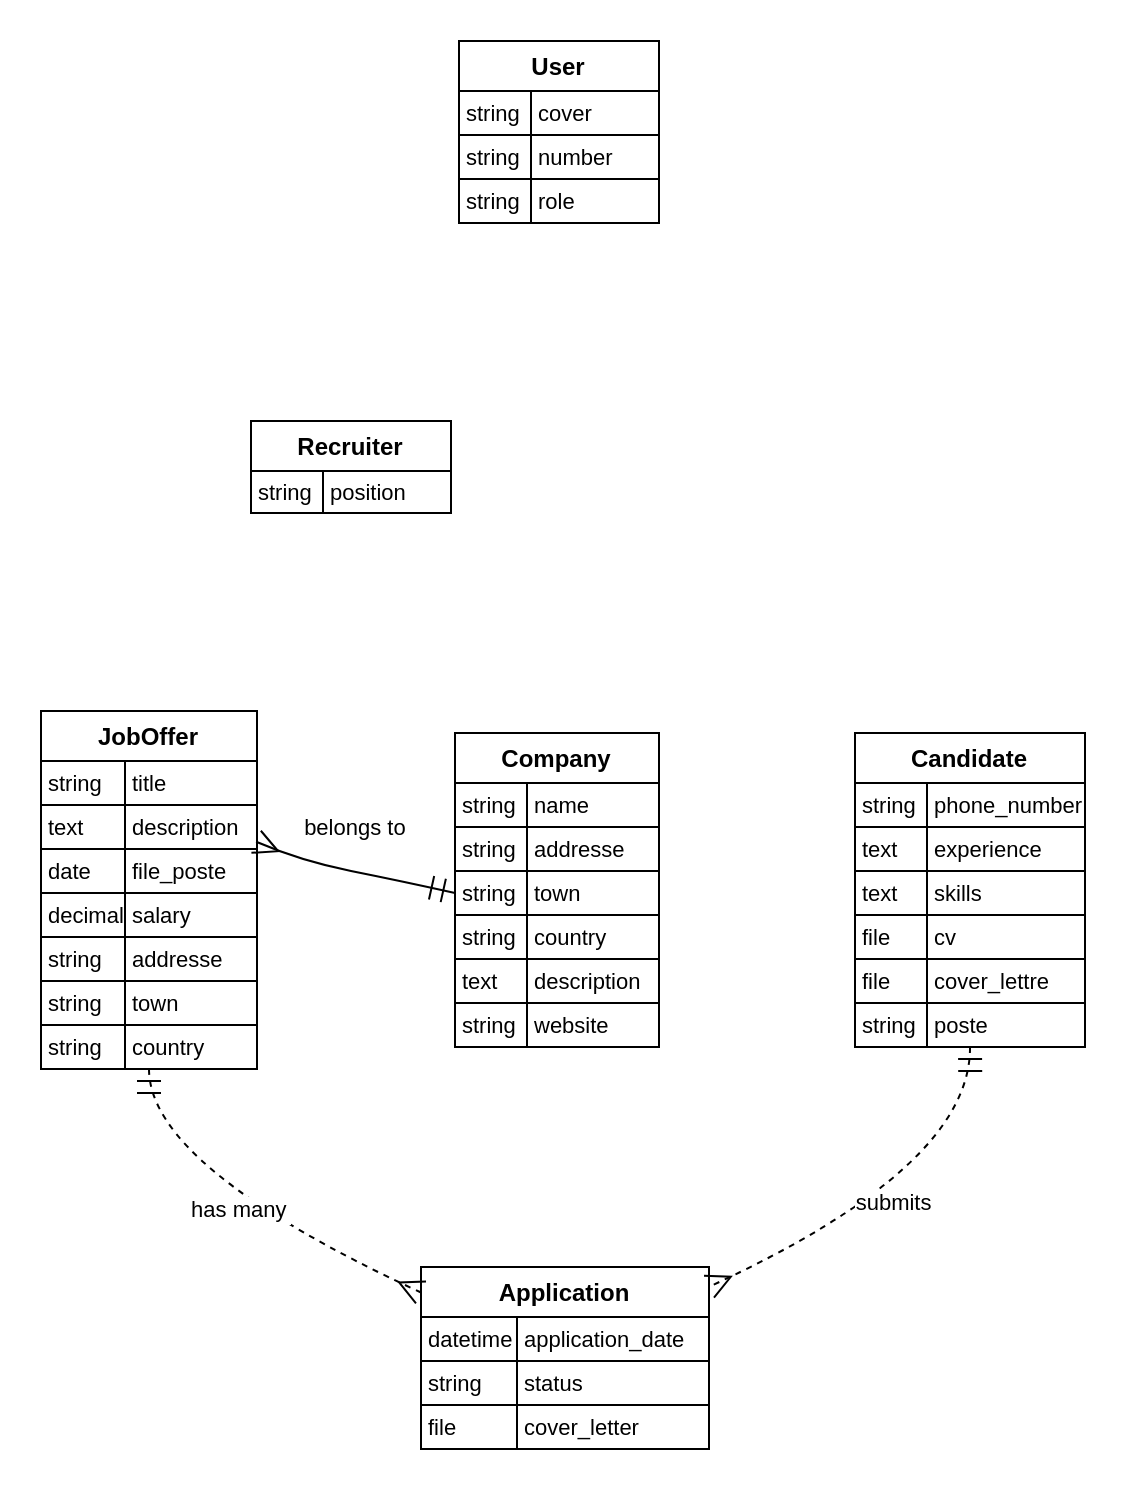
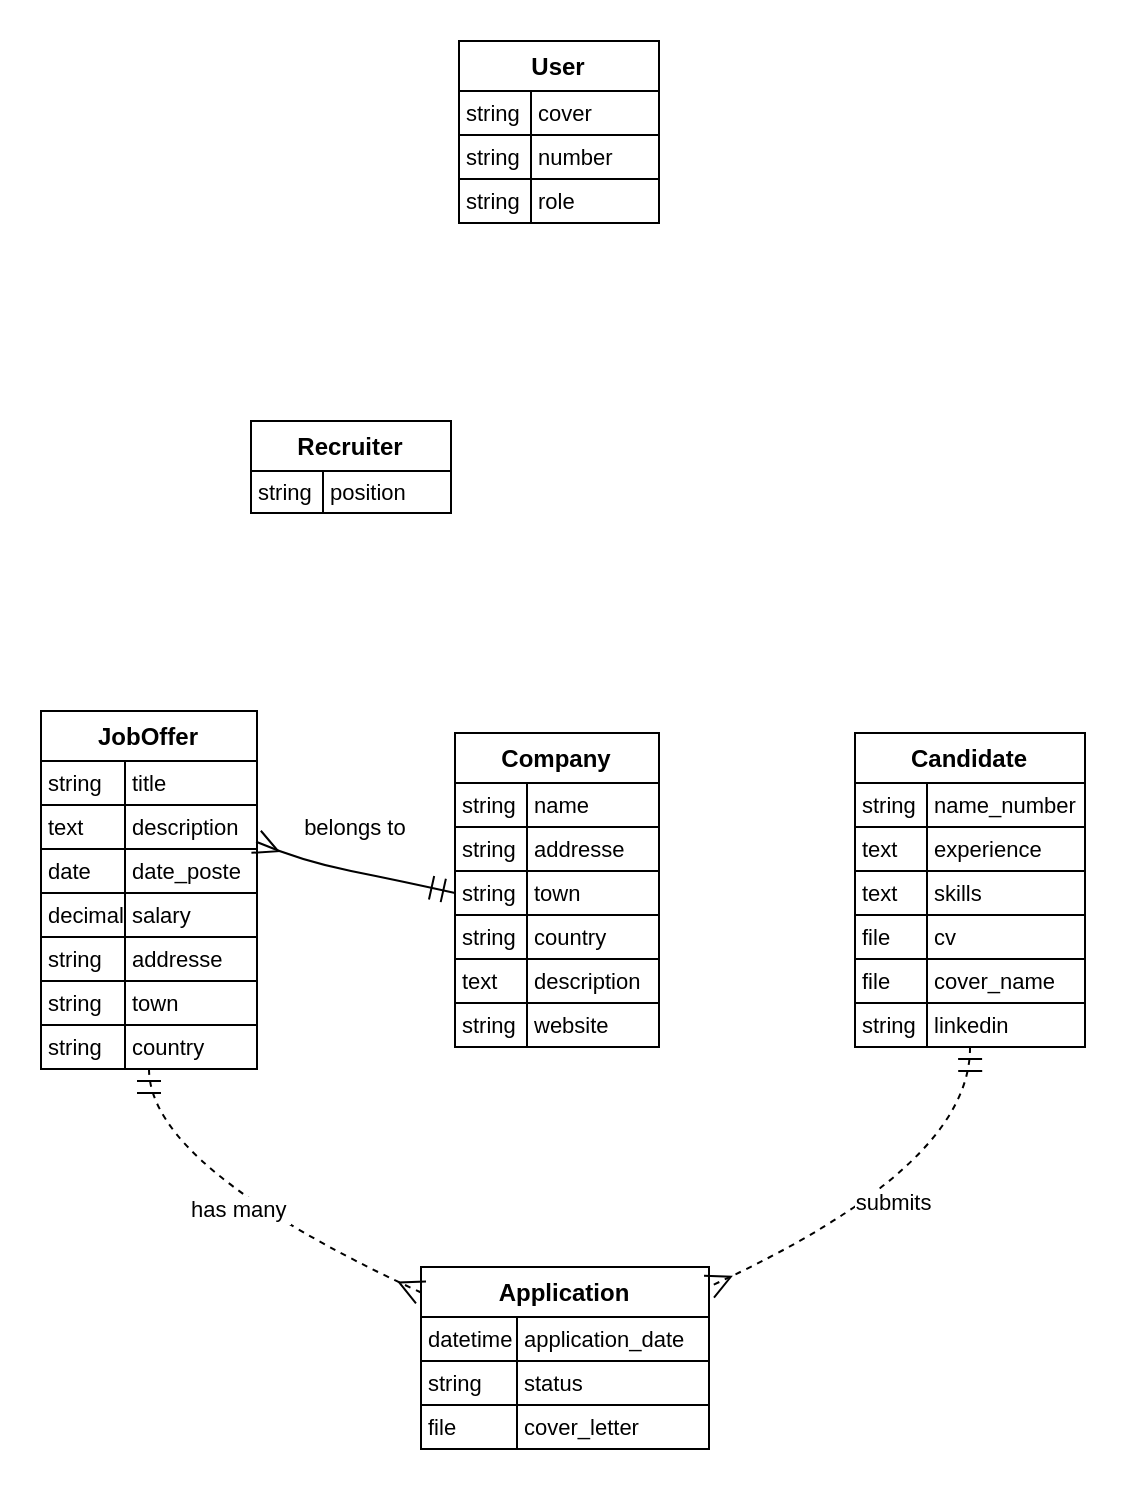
node "phone_number": label "phone_number" -> "name_number"
node "file_poste": label "file_poste" -> "date_poste"
node "cover_lettre": label "cover_lettre" -> "cover_name"
node "poste": label "poste" -> "linkedin"
